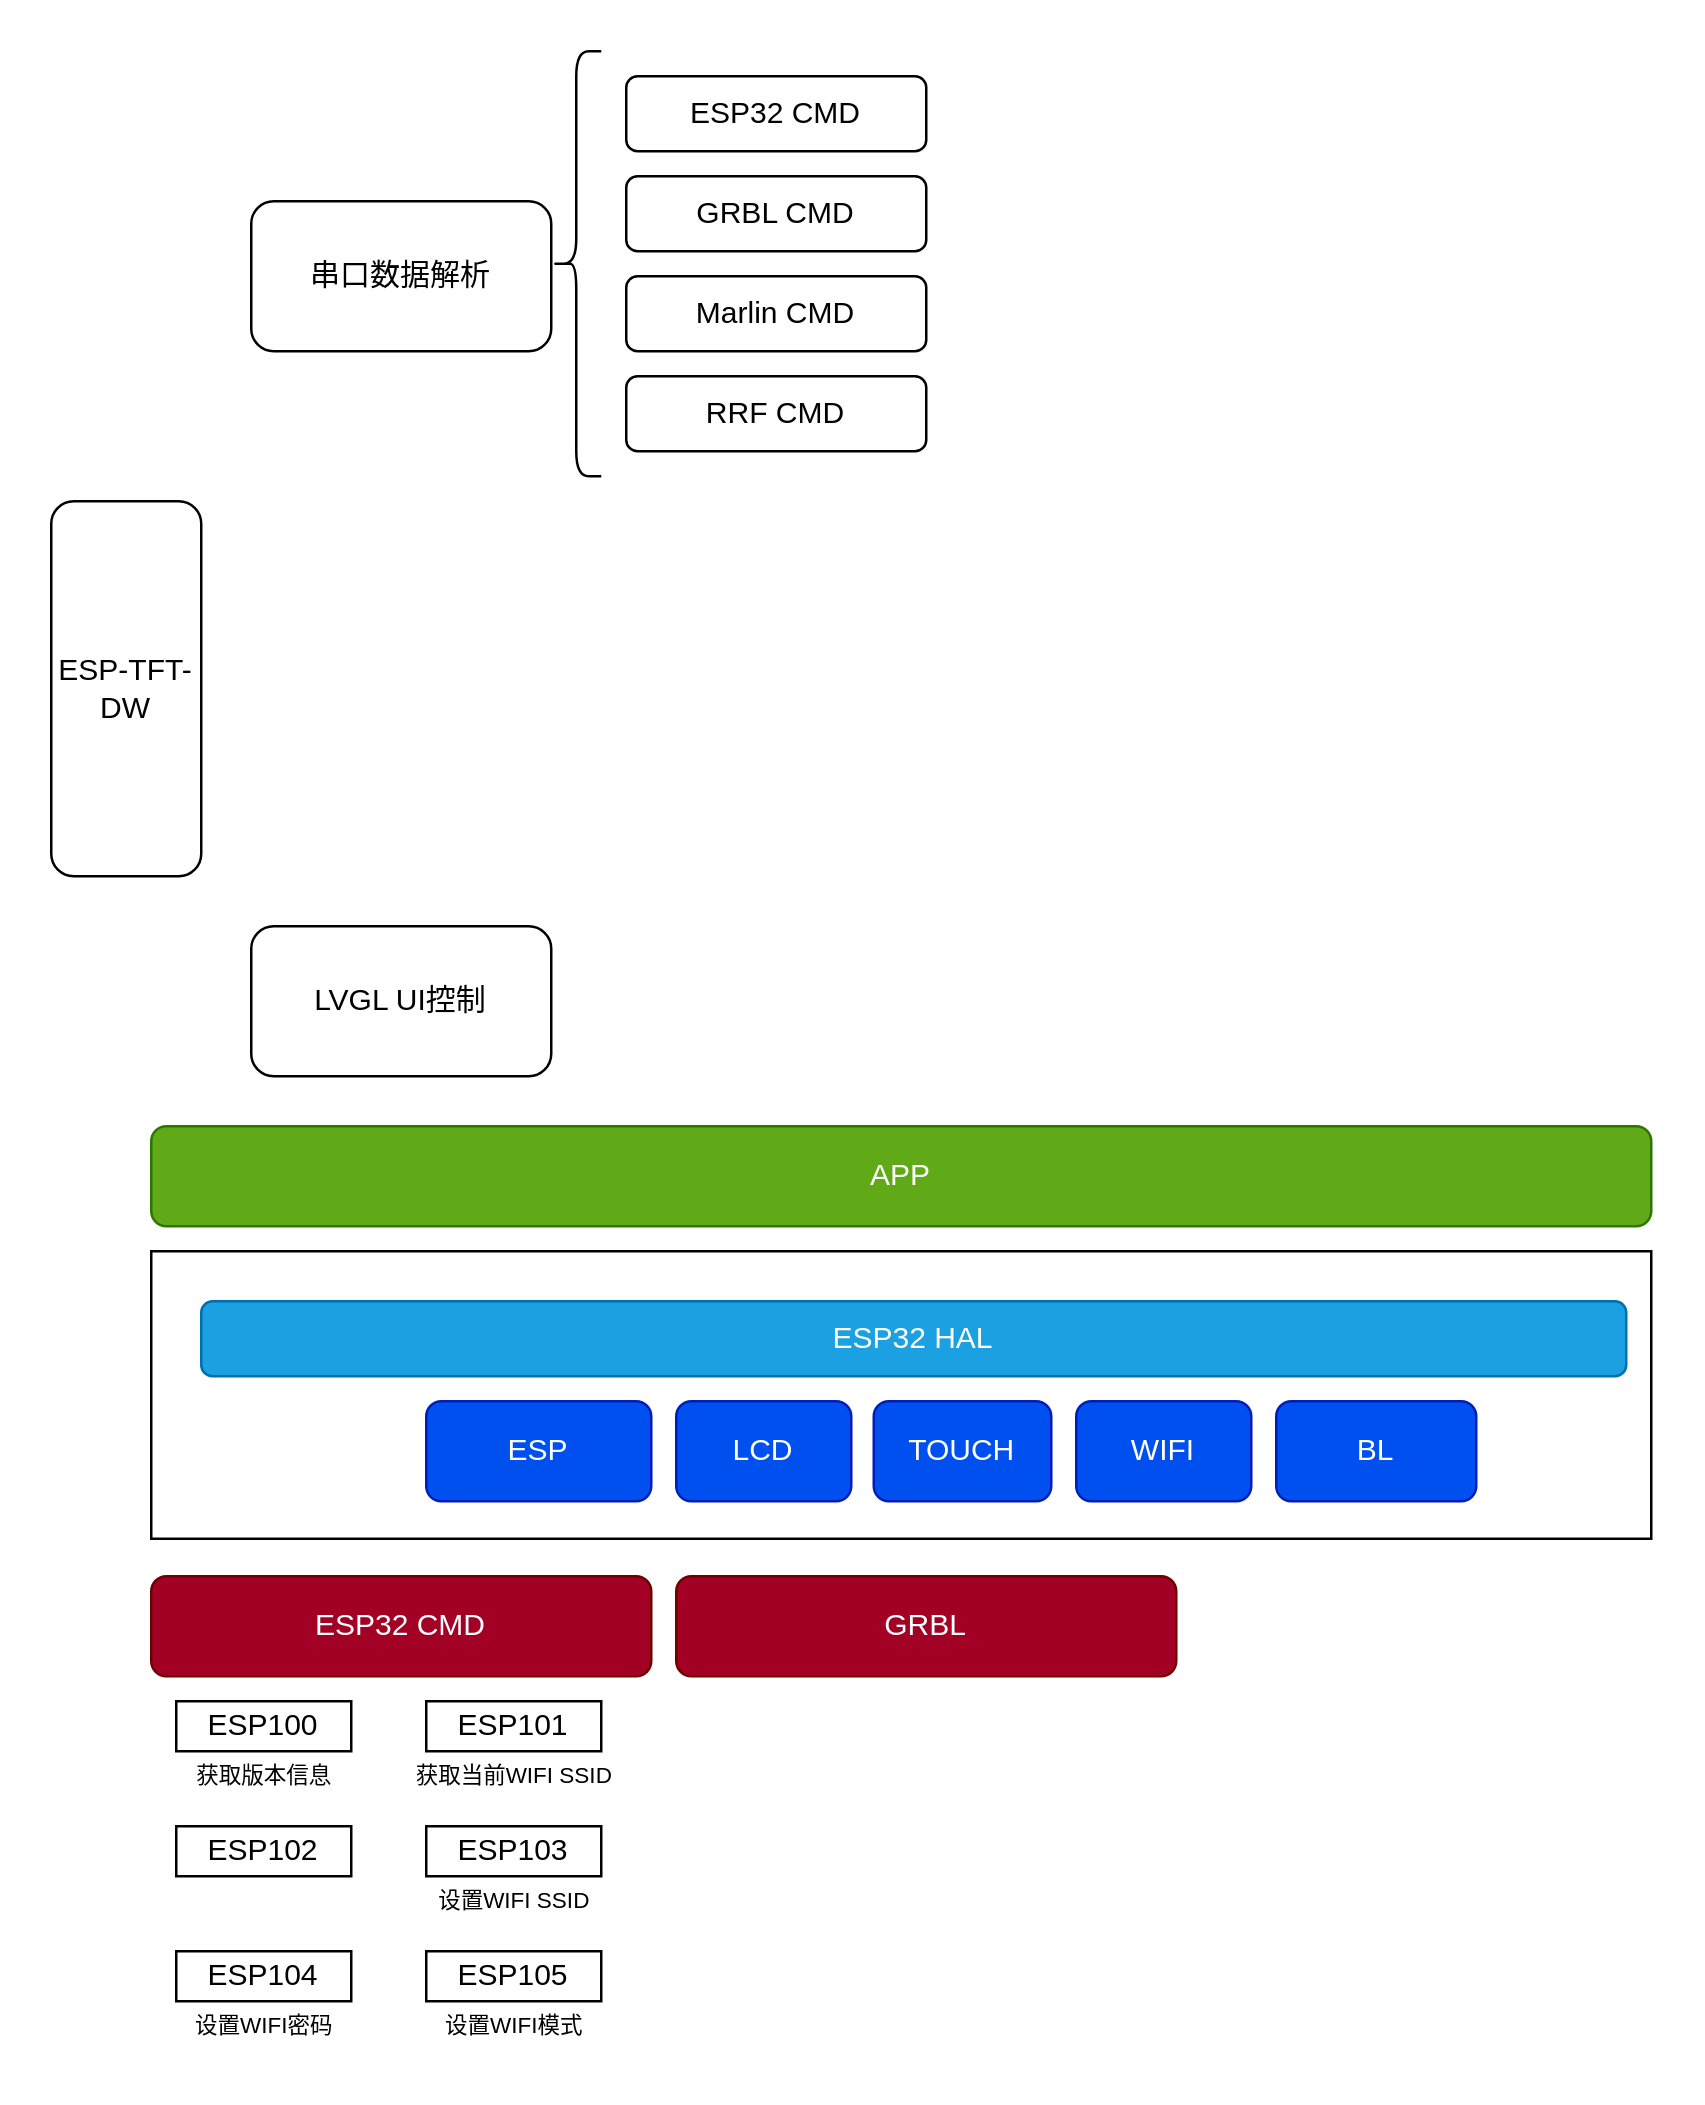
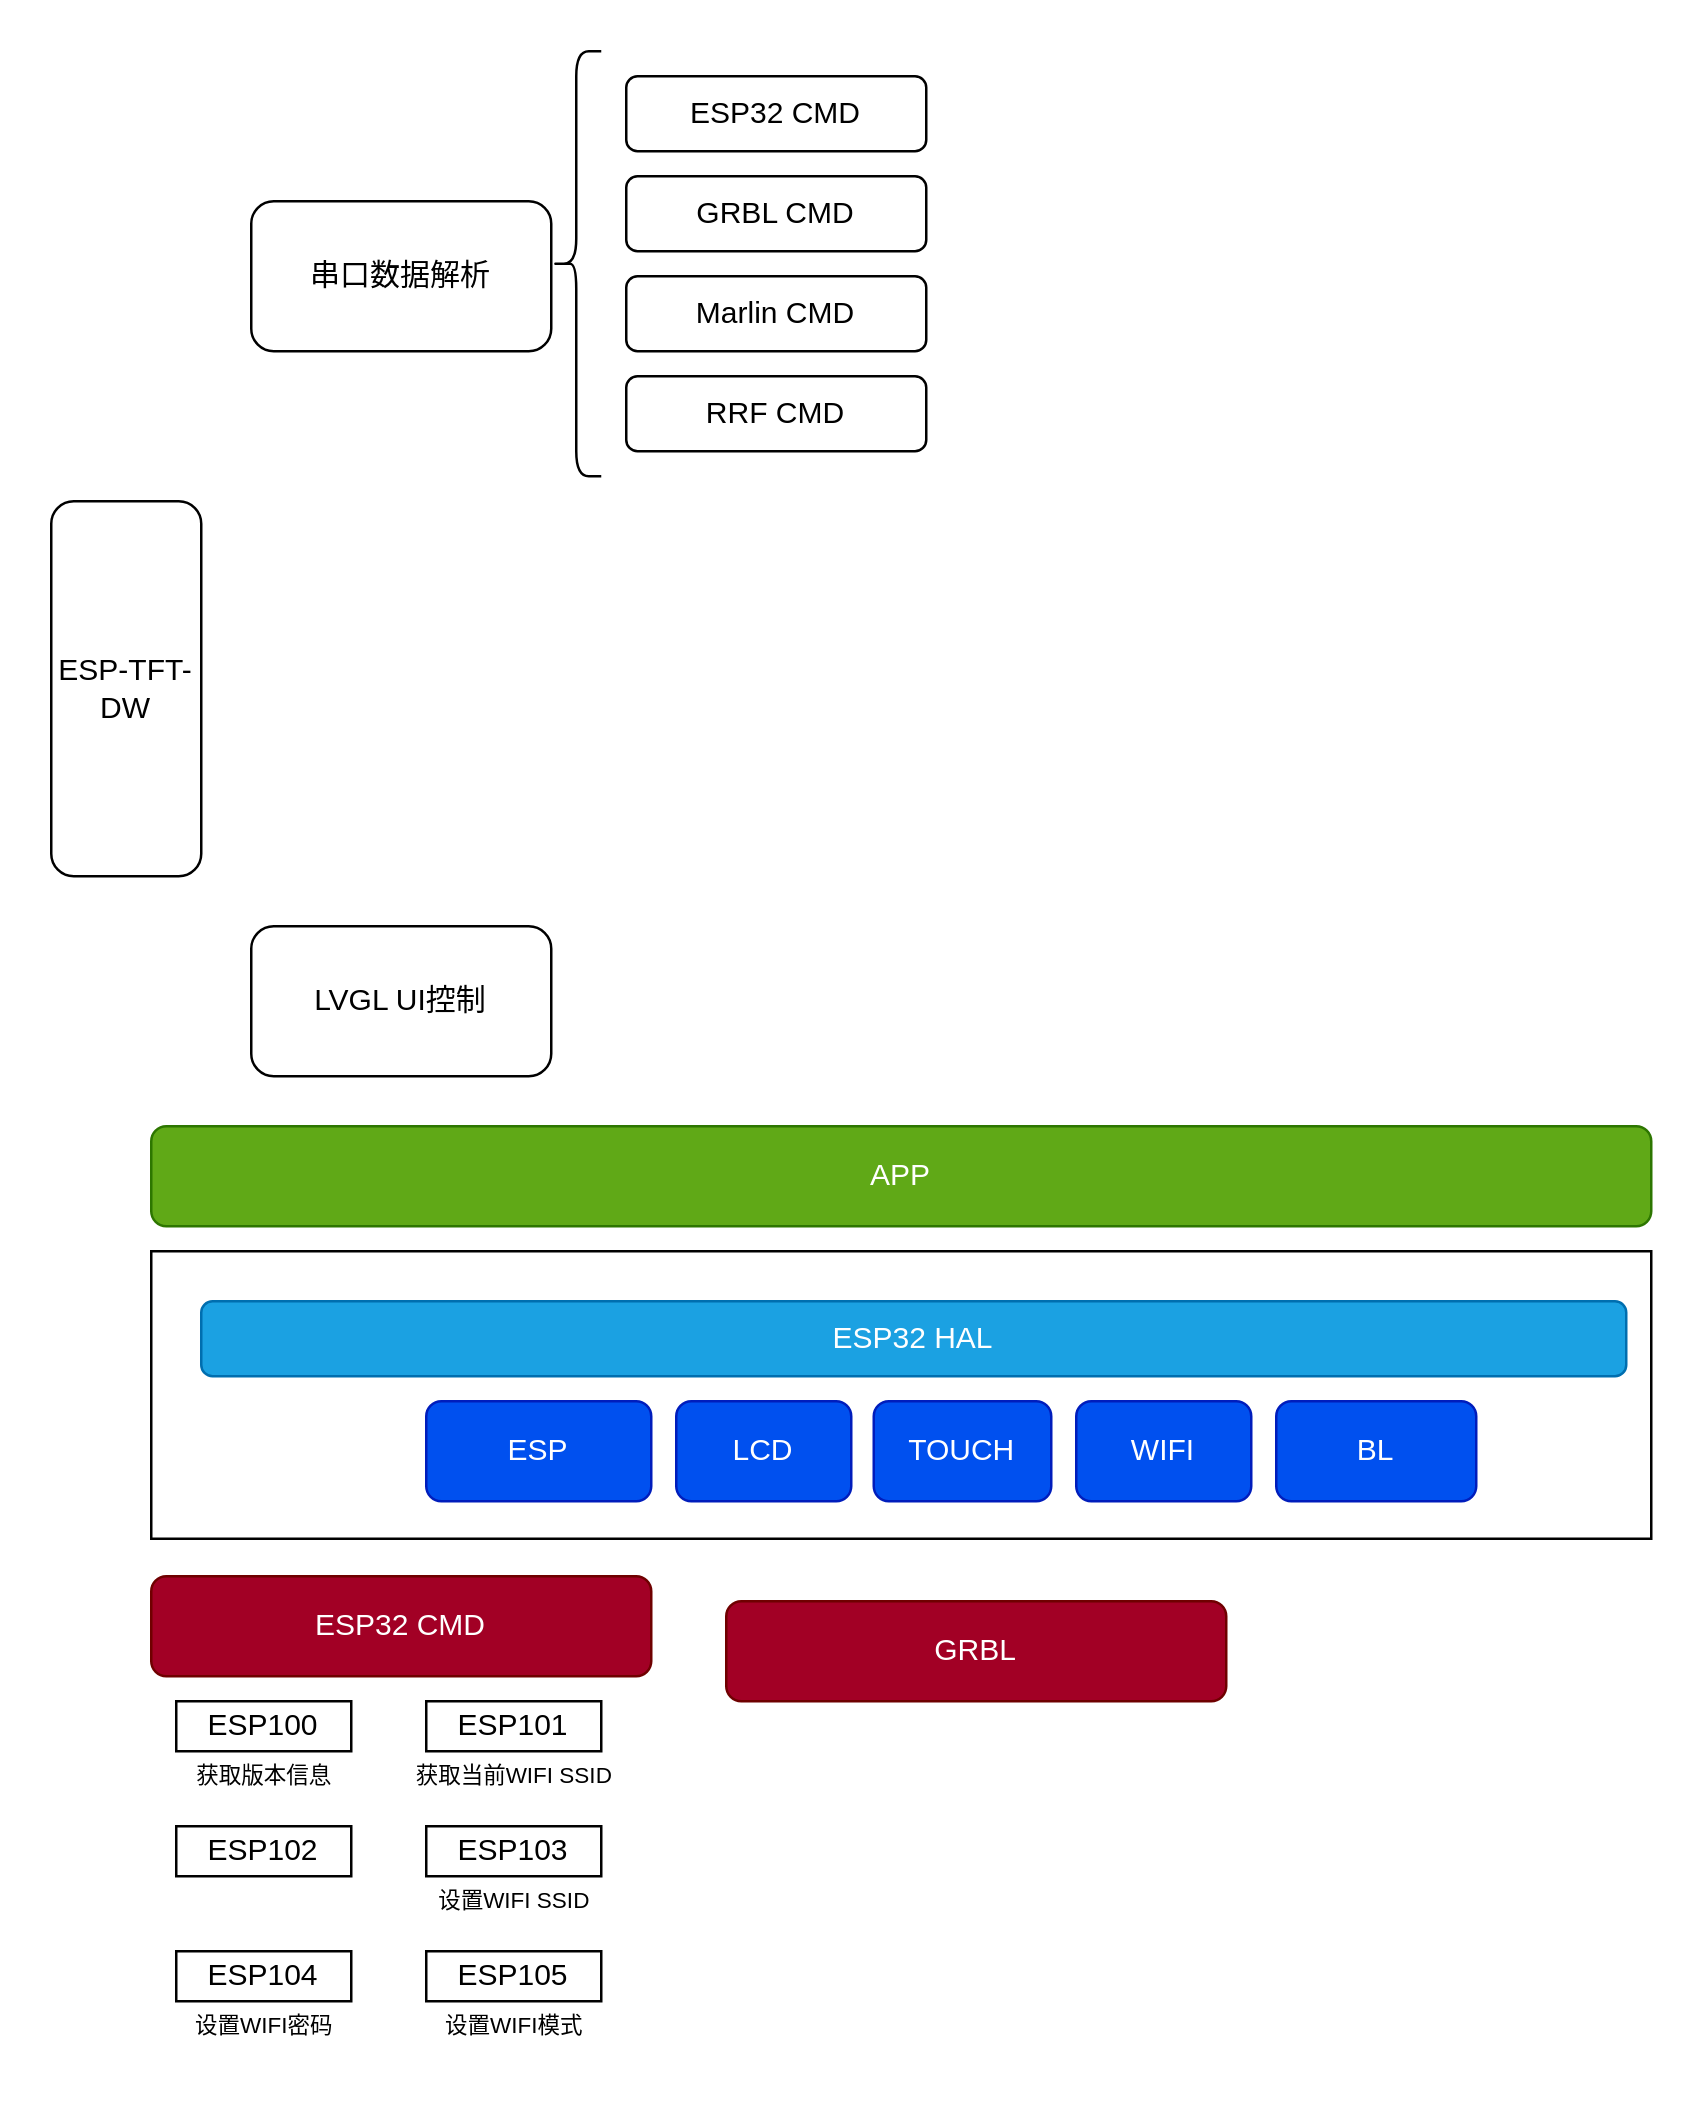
node "GRBL": moved (926, 1626) -> (976, 1651)
